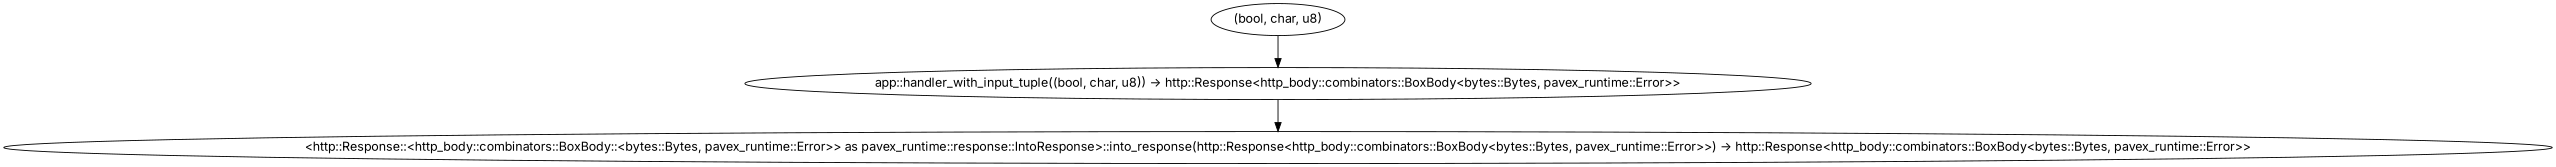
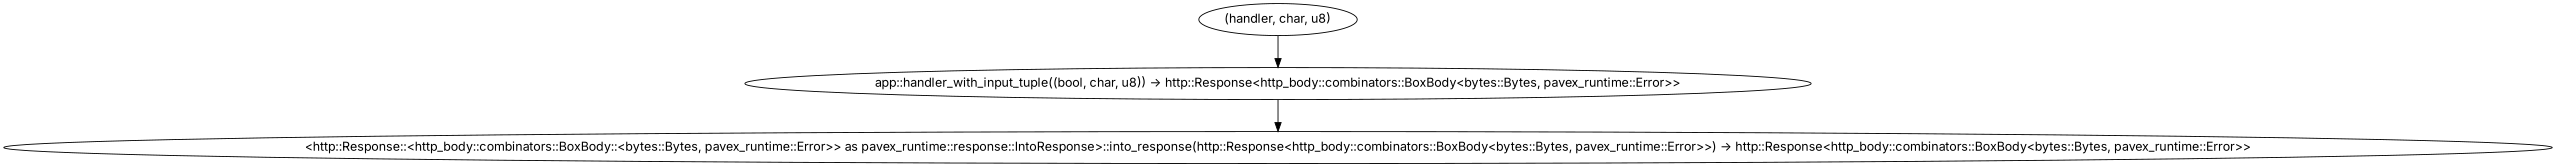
node "(bool, char, u8)": label "(bool, char, u8)" -> "(handler, char, u8)"
